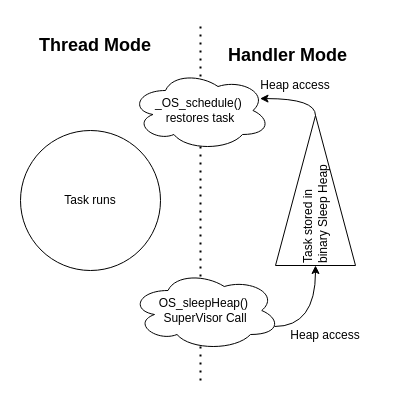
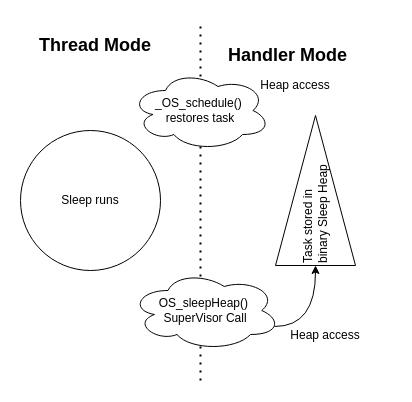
edge "Task stored in binary Sleep Heap" -> "_OS_schedule() restores task": removed
node "Task runs": label "Task runs" -> "Sleep runs"
